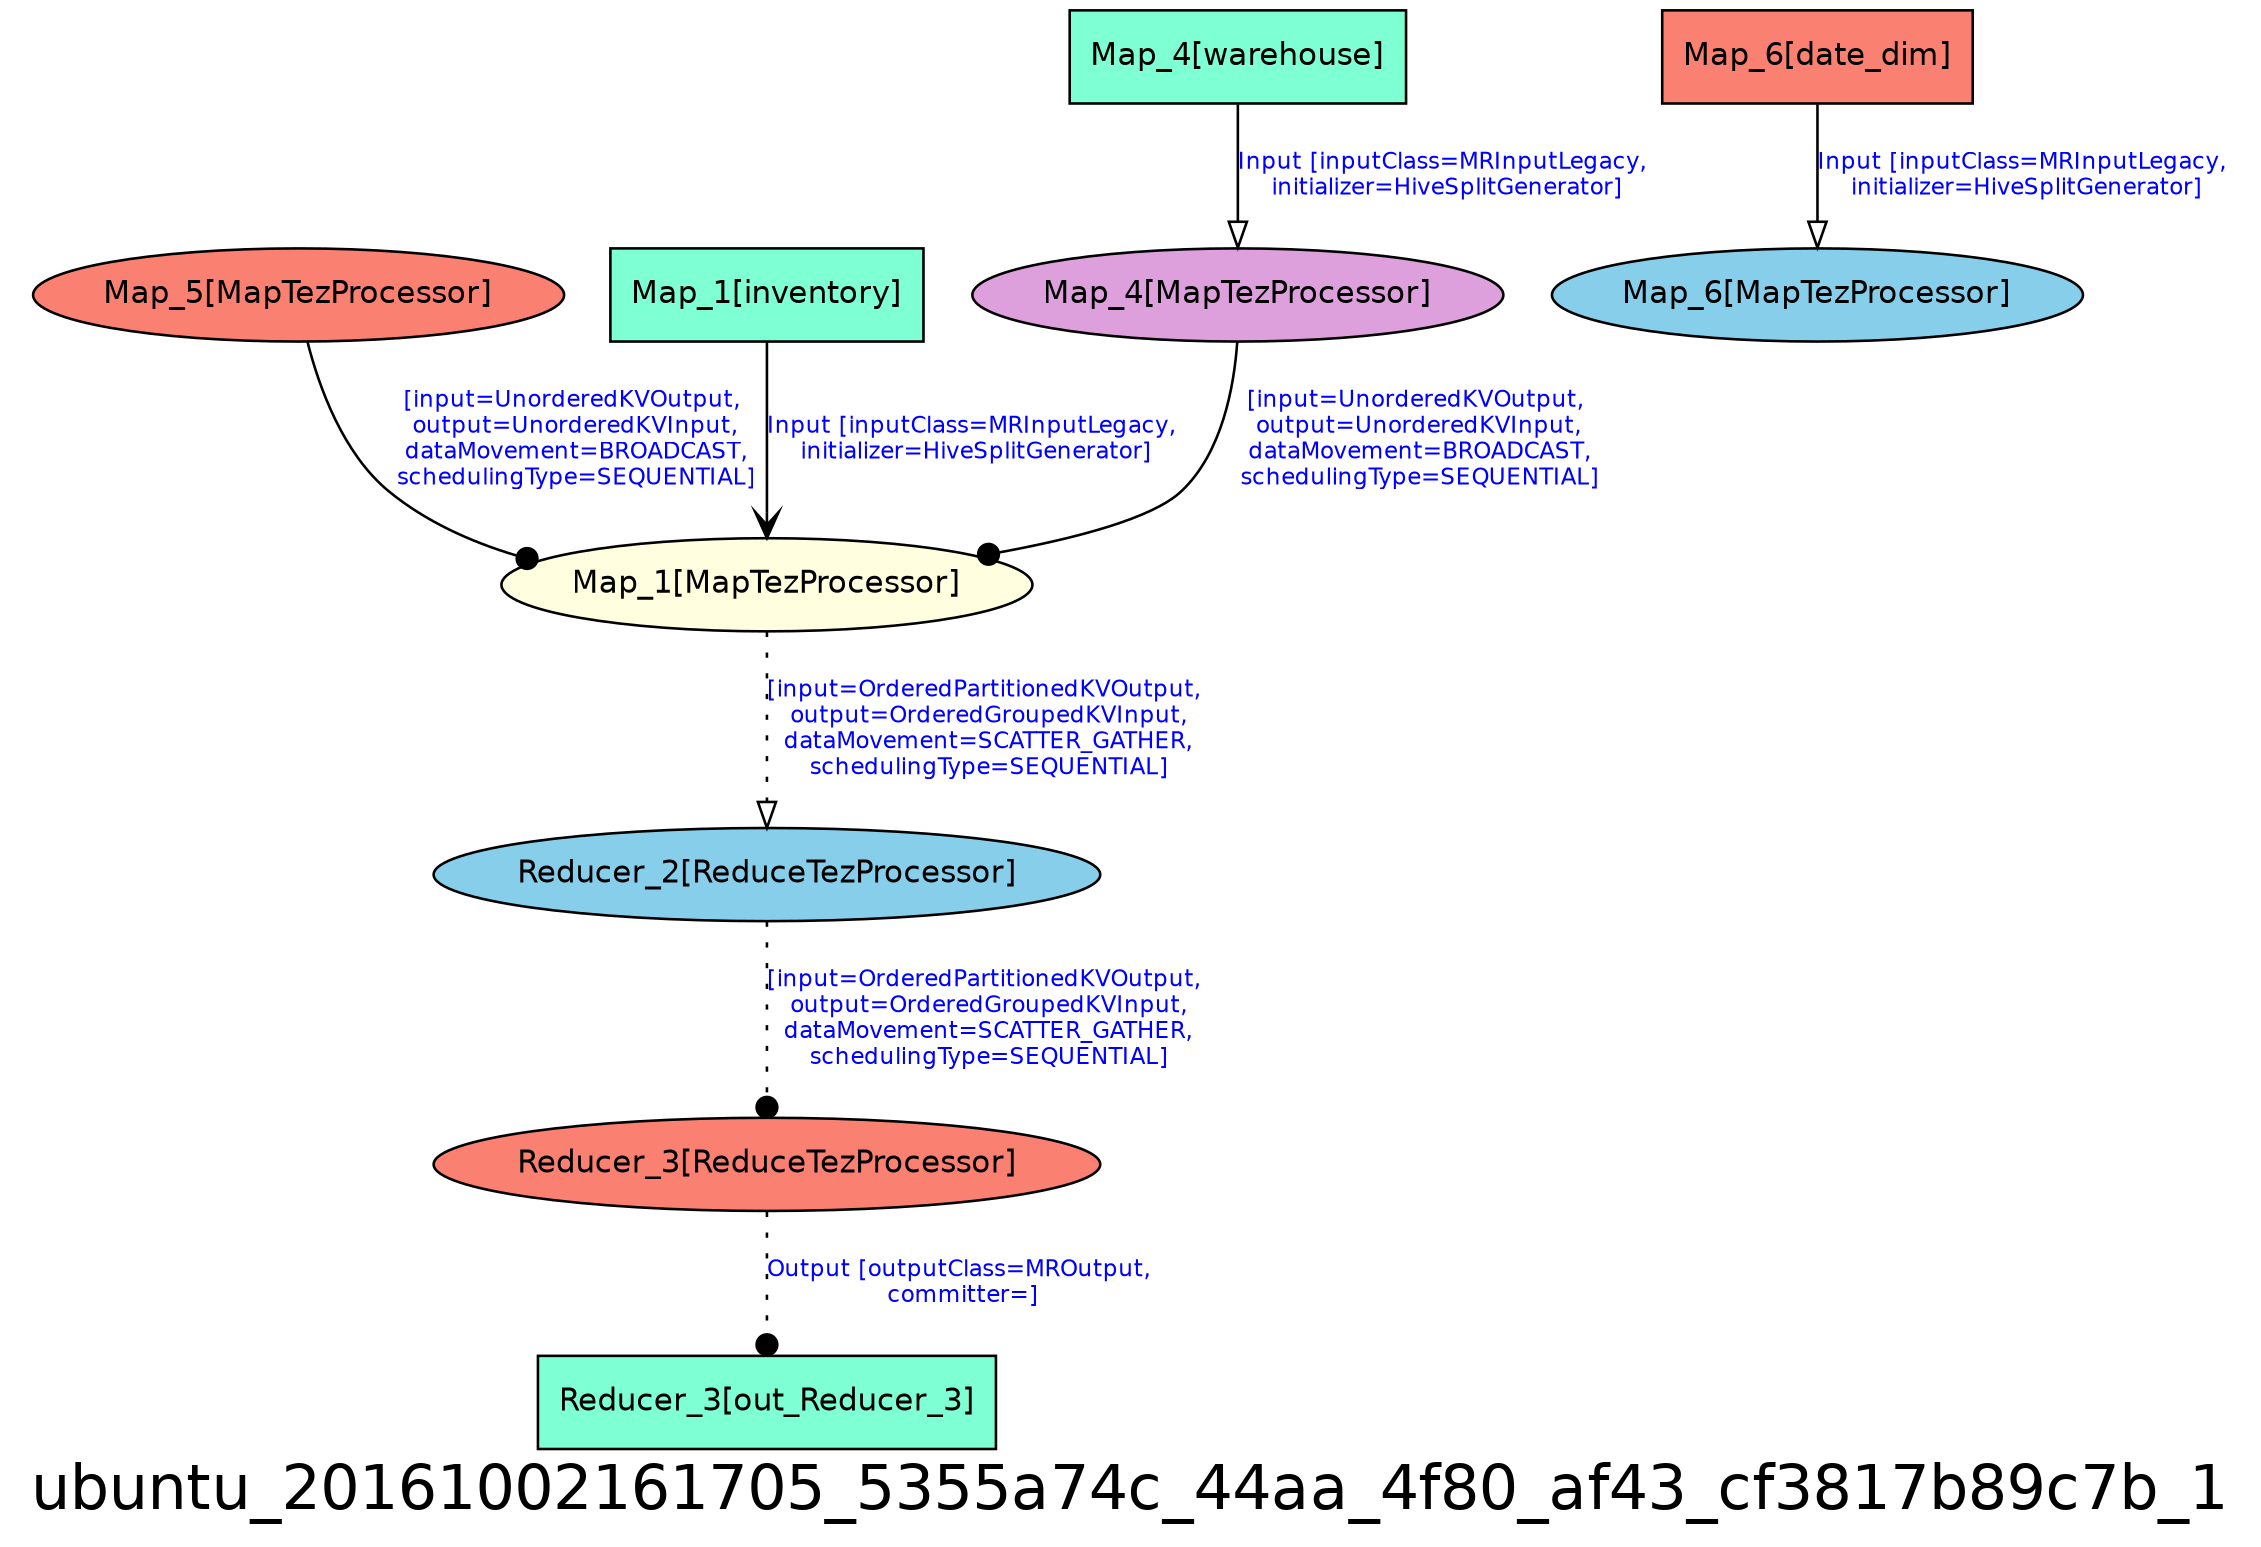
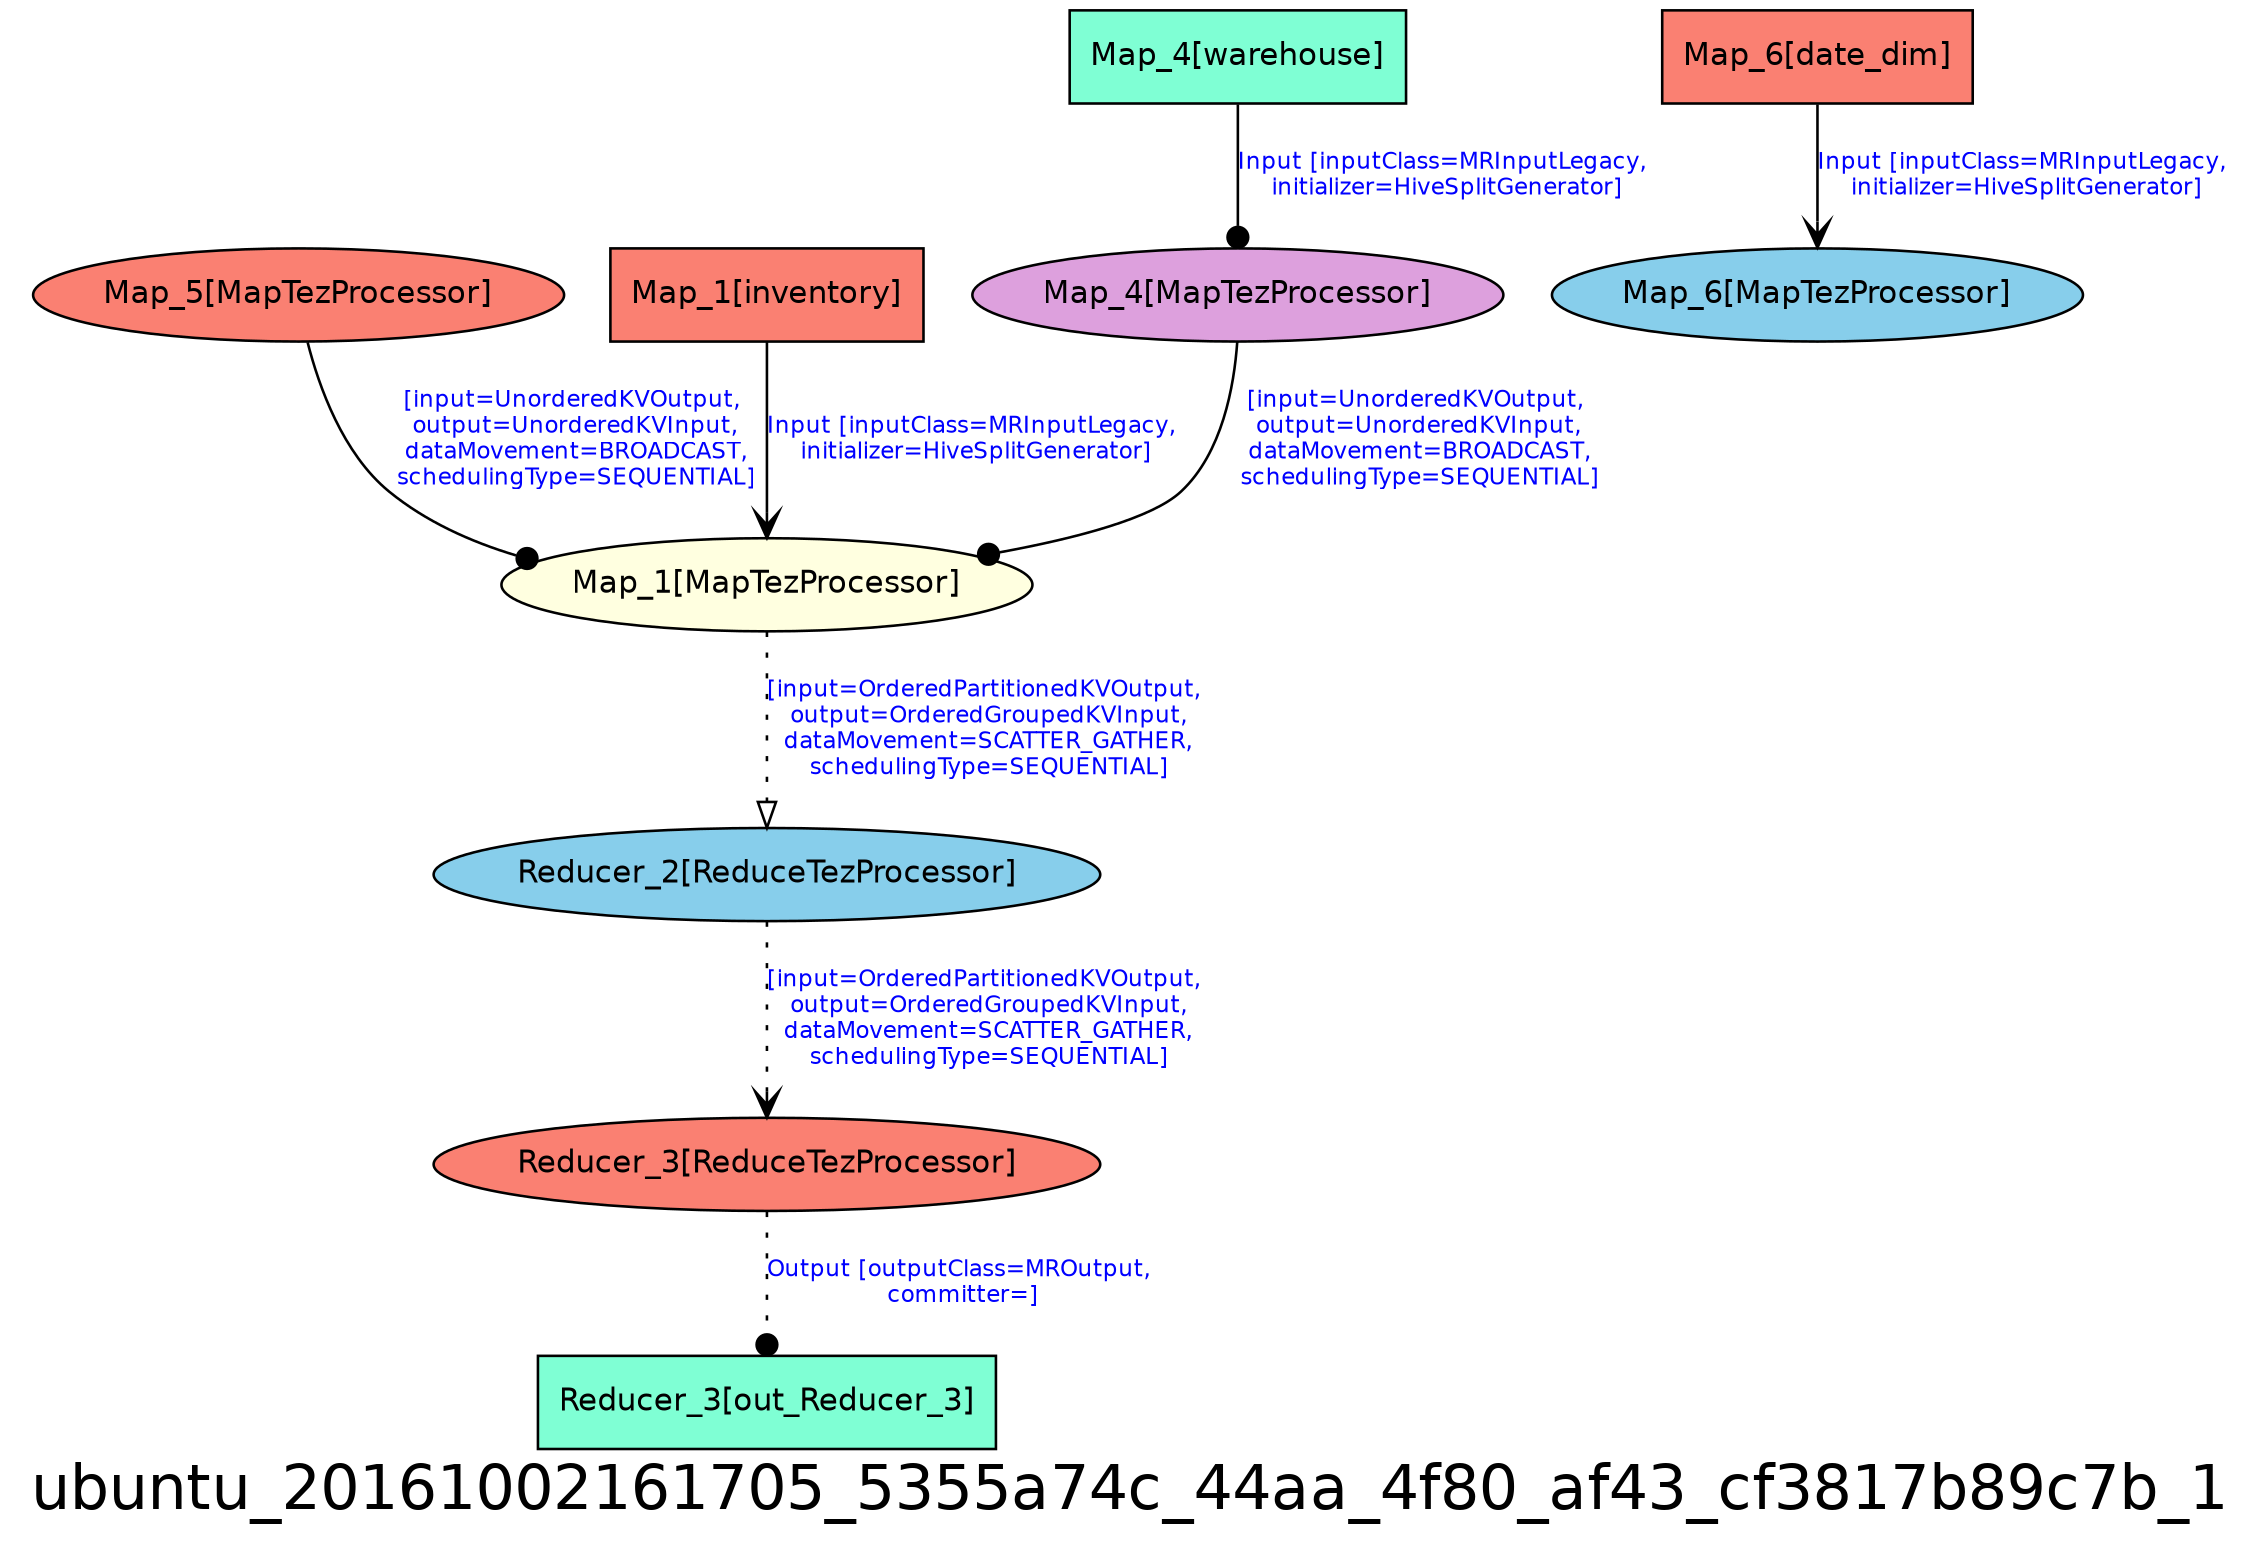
edge "Map_4[warehouse]" -> "Map_4[MapTezProcessor]": arrowhead onormal -> dot
edge "Map_6[date_dim]" -> "Map_6[MapTezProcessor]": arrowhead onormal -> vee
node "Map_1[inventory]": fillcolor aquamarine -> salmon
edge "Reducer_2[ReduceTezProcessor]" -> "Reducer_3[ReduceTezProcessor]": arrowhead dot -> vee
